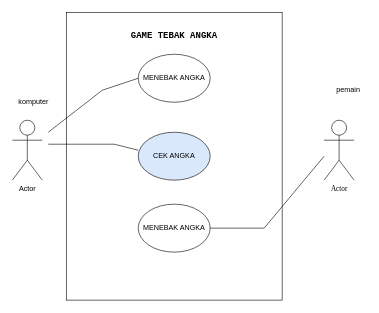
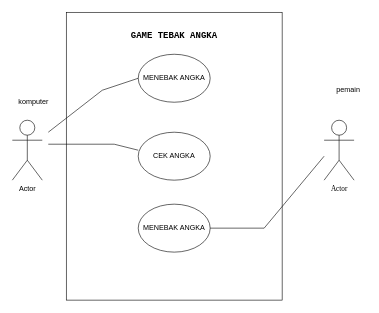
node "CEK ANGKA": fillcolor #dae8fc -> #ffffff
